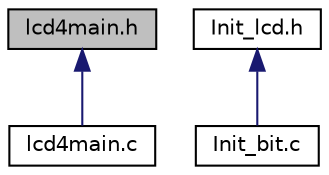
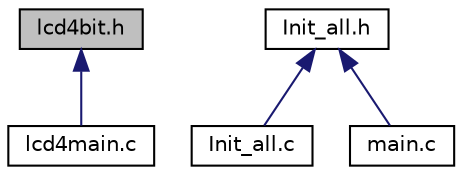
node "lcd4main.h": label "lcd4main.h" -> "lcd4bit.h"
node "Init_lcd.h": label "Init_lcd.h" -> "Init_all.h"
node "Init_bit.c": label "Init_bit.c" -> "Init_all.c"
node "main.c": added
